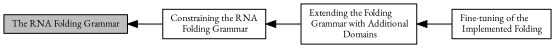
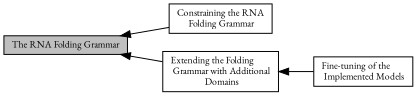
edge "Extending the Folding Grammar with Additional Domains" -> "Constraining the RNA Folding Grammar": now "Extending the Folding Grammar with Additional Domains" -> "The RNA Folding Grammar"
node "Fine-tuning of the Implemented Folding": label "Fine-tuning of the Implemented Folding" -> "Fine-tuning of the Implemented Models"
